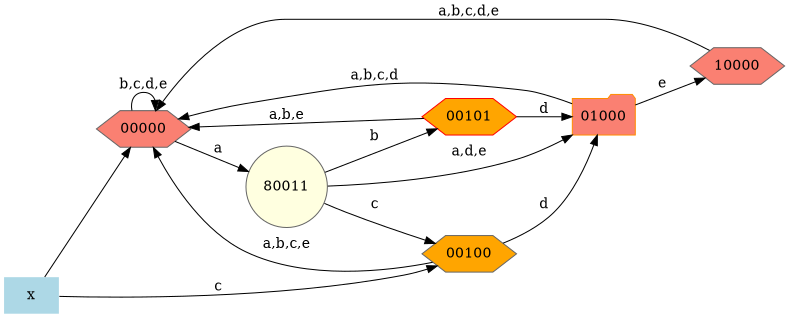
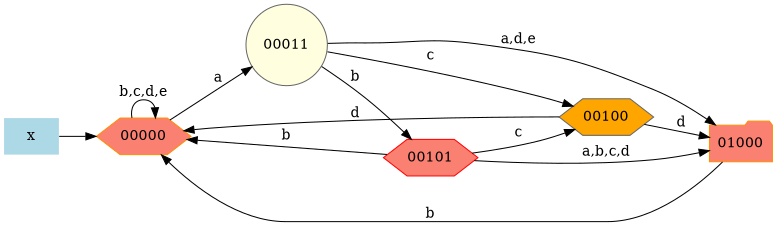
node "10000": removed
edge "01000" -> "00000": label " a,b,c,d " -> " b "
edge "00101" -> "01000": label " d " -> " a,b,c,d "
edge "00101" -> "00000": label " a,b,e " -> " b "
node "00101": fillcolor orange -> salmon
node "00000": color gray40 -> darkorange
node "80011": label "80011" -> "00011"
edge "00100" -> "00000": label " a,b,c,e " -> " d "
edge "x" -> "00100": now "00101" -> "00100"
